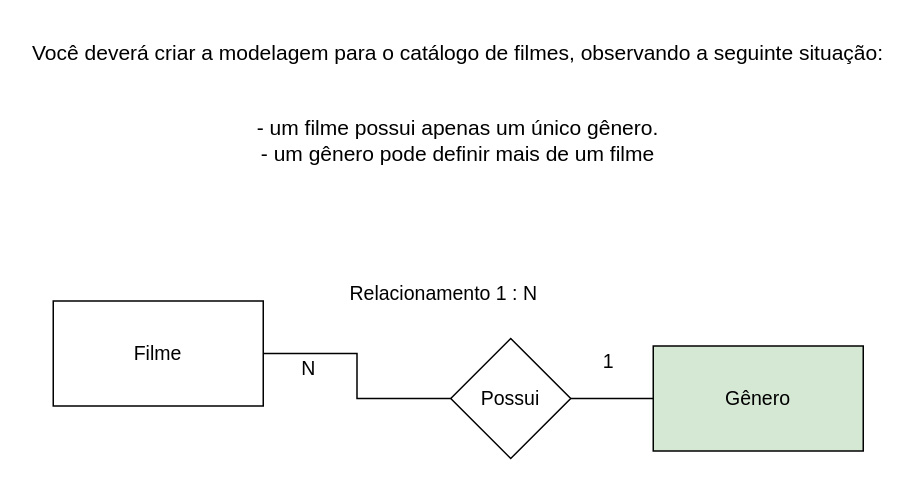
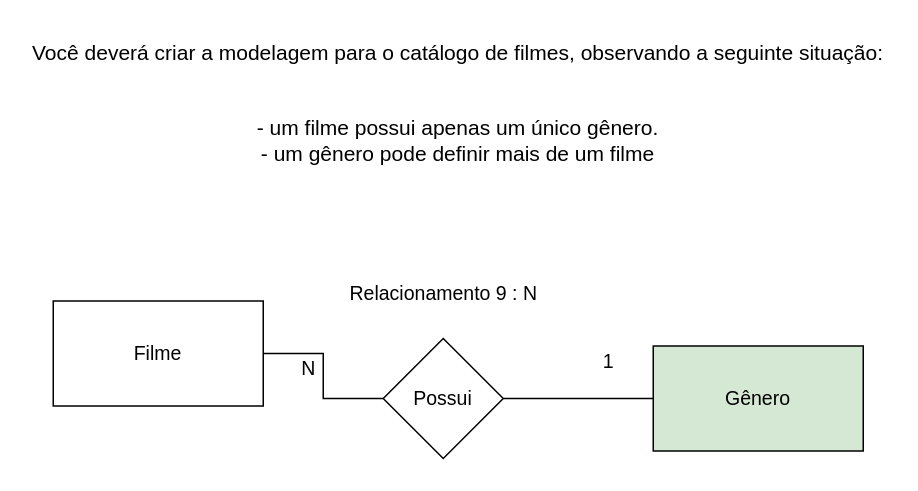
node "Relacionamento 1 : N": label "Relacionamento 1 : N" -> "Relacionamento 9 : N"
node "Possui": moved (511, 398) -> (443, 398)
